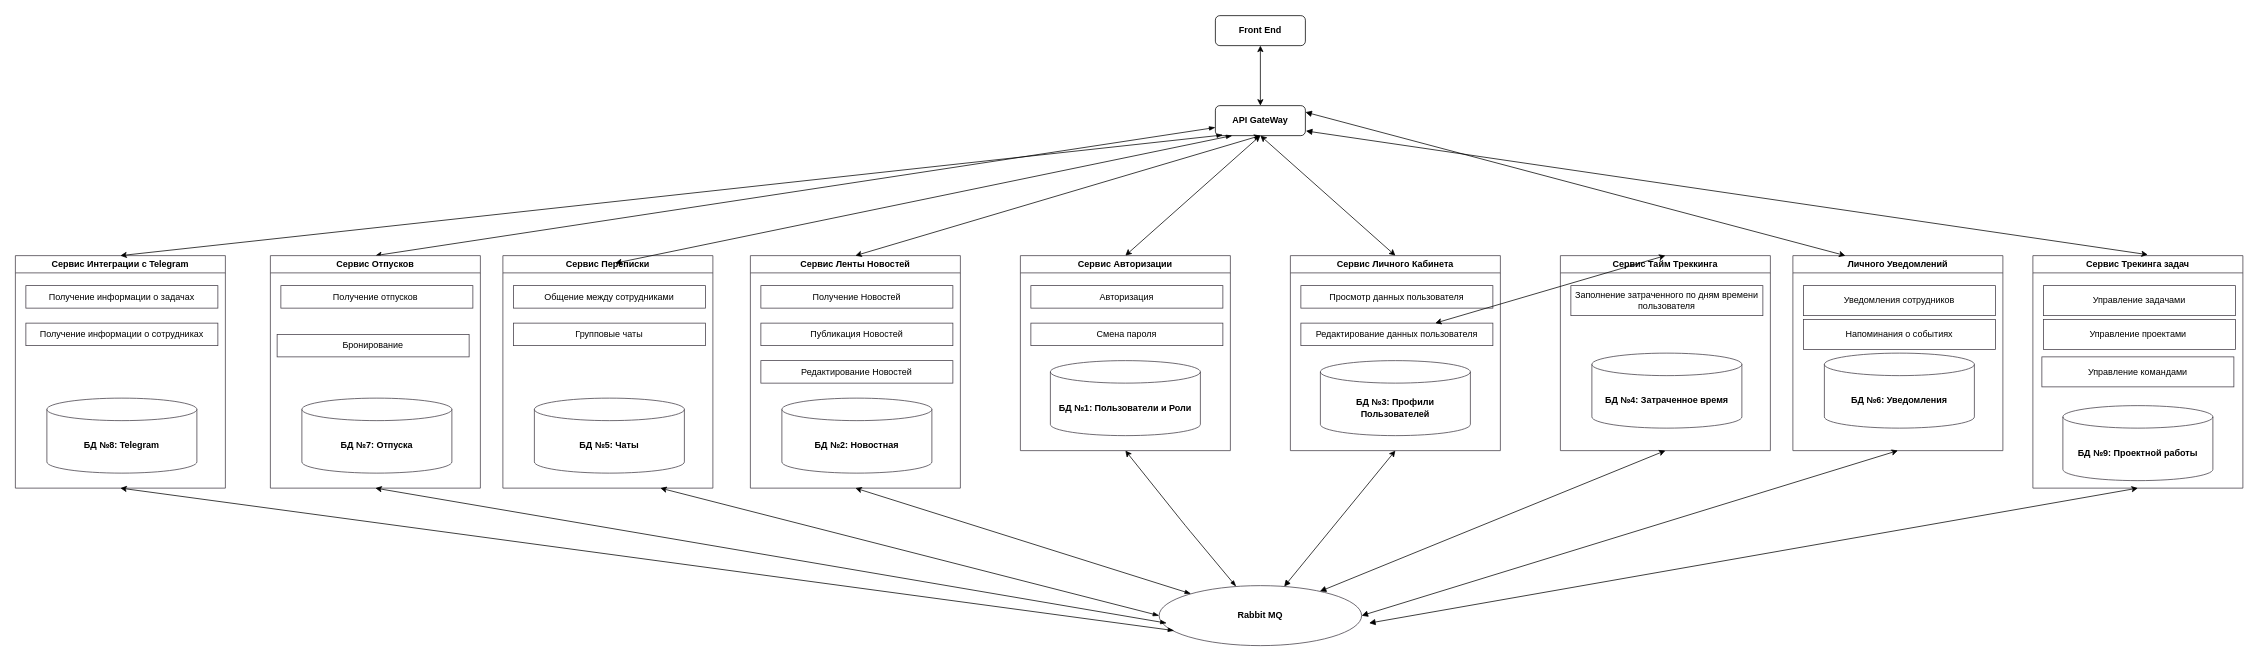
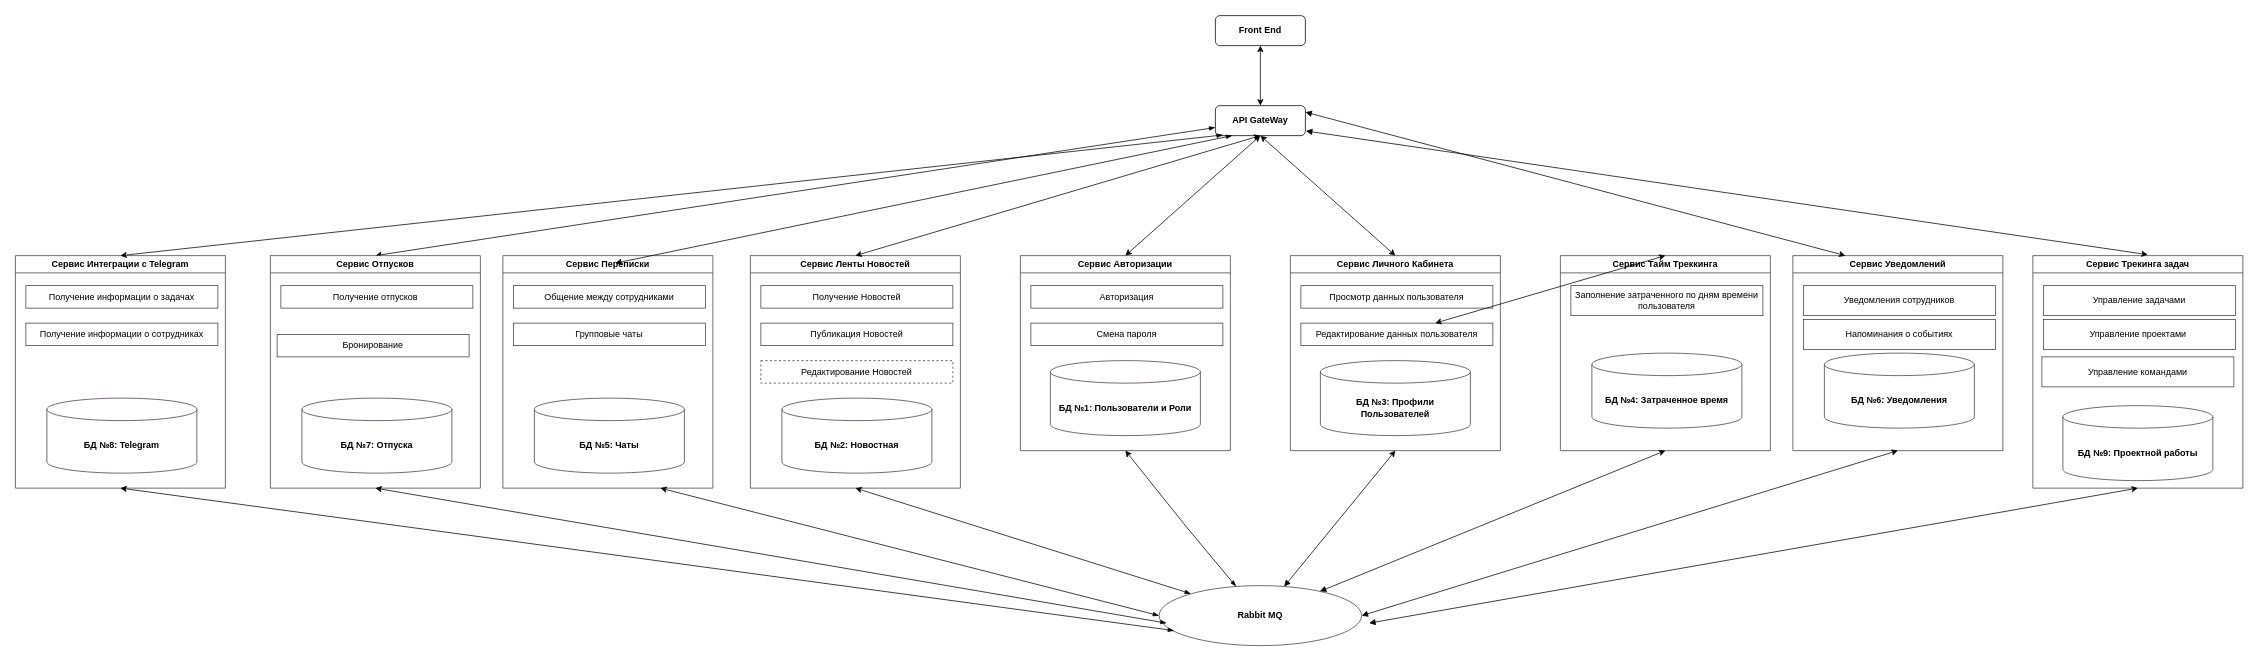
node "Личного Уведомлений": label "Личного Уведомлений" -> "Сервис Уведомлений"
node "Редактирование Новостей": style solid -> dashed
